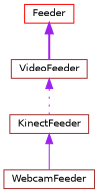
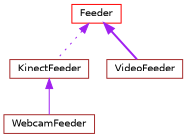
edge "KinectFeeder" -> "VideoFeeder": now "KinectFeeder" -> "Feeder"
